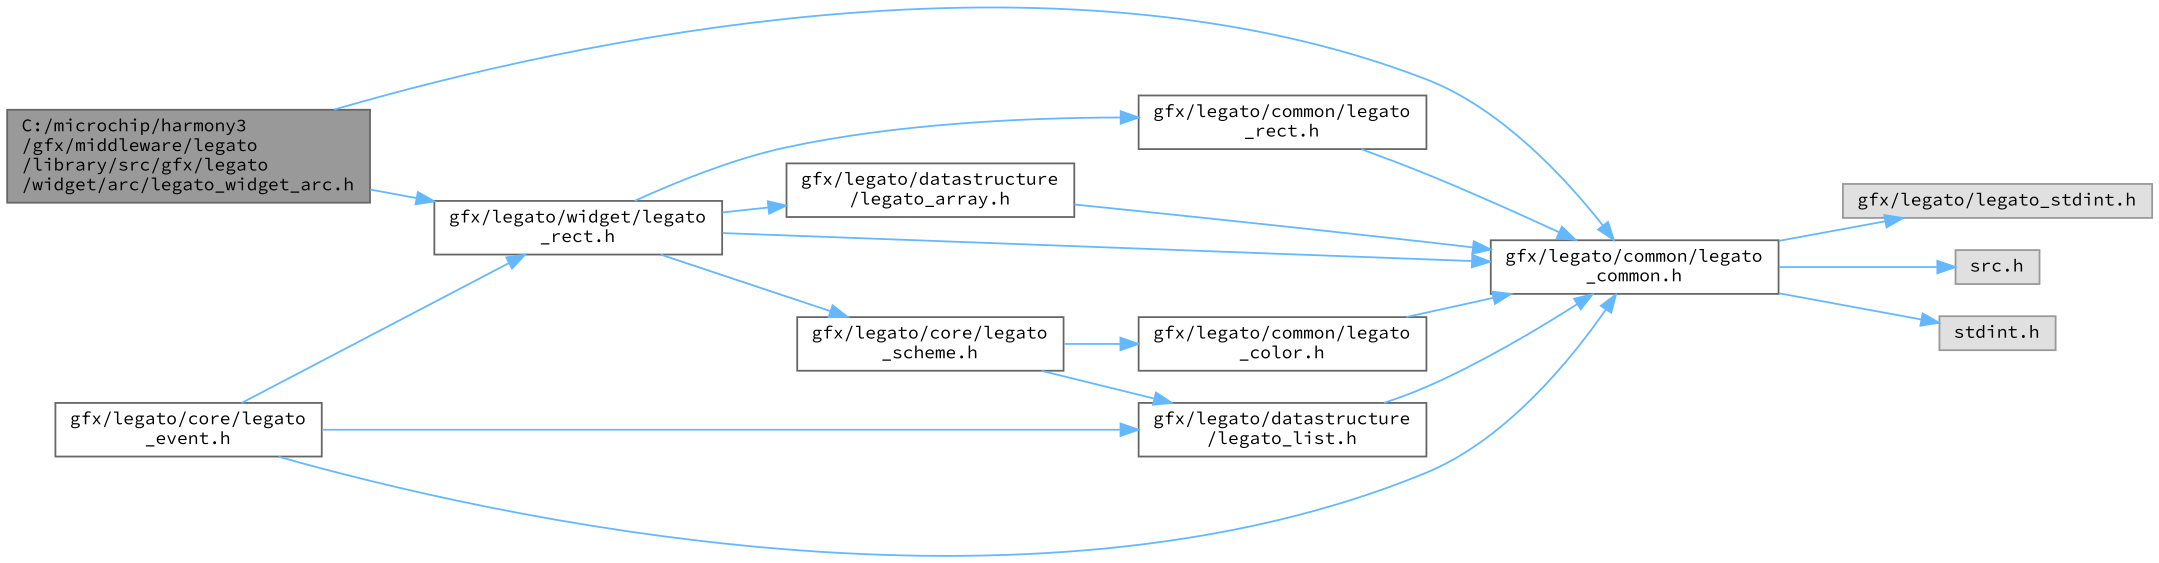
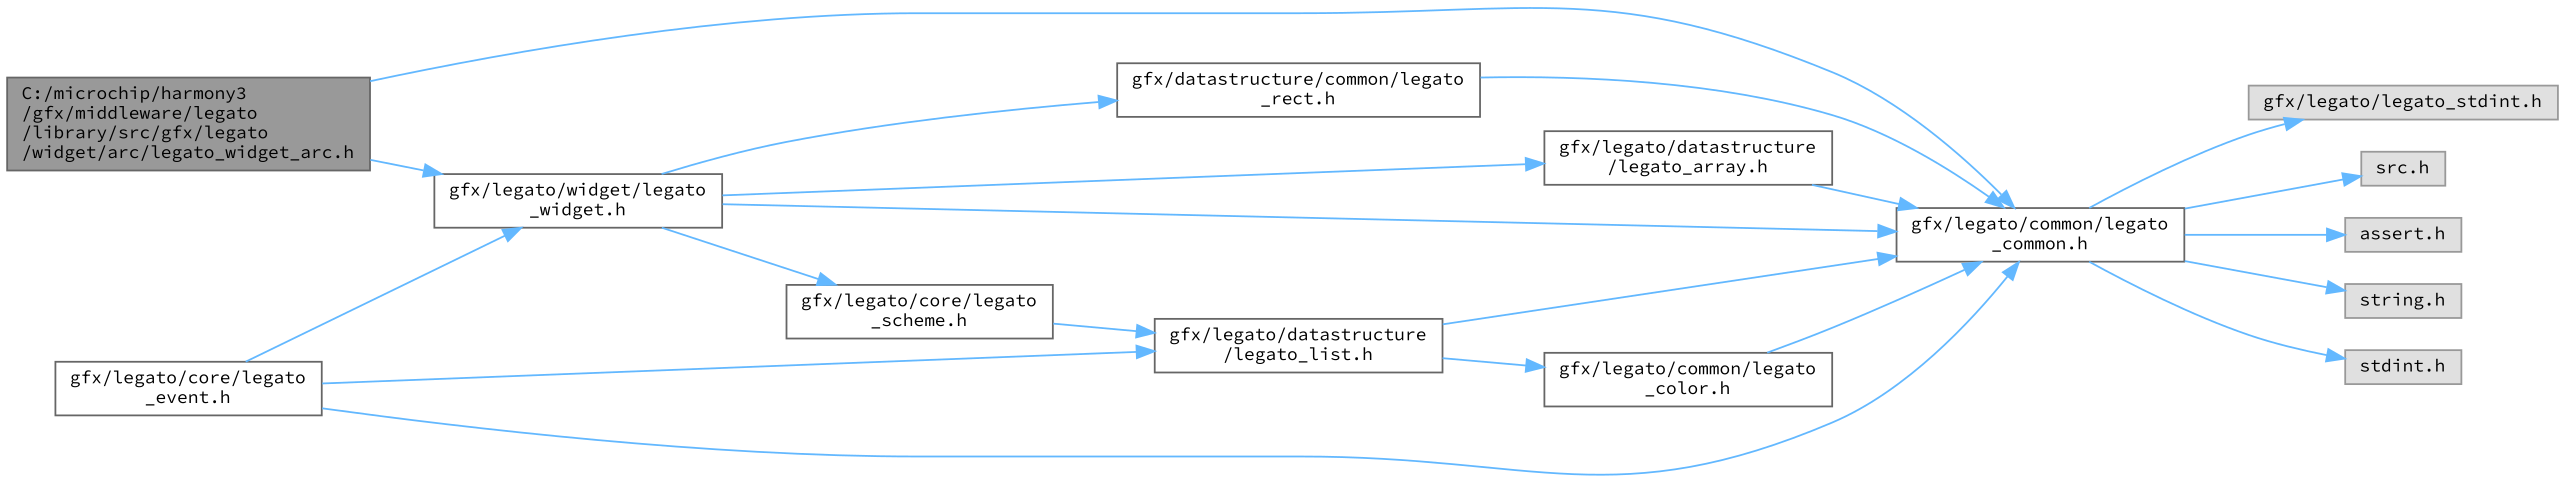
node "gfx/legato/common/legato _rect.h": label "gfx/legato/common/legato _rect.h" -> "gfx/datastructure/common/legato _rect.h"
node "gfx/legato/widget/legato _rect.h": label "gfx/legato/widget/legato _rect.h" -> "gfx/legato/widget/legato _widget.h"
node "assert.h": added
node "string.h": added
edge "gfx/legato/core/legato _scheme.h" -> "gfx/legato/common/legato _color.h": now "gfx/legato/datastructure /legato_list.h" -> "gfx/legato/common/legato _color.h"
